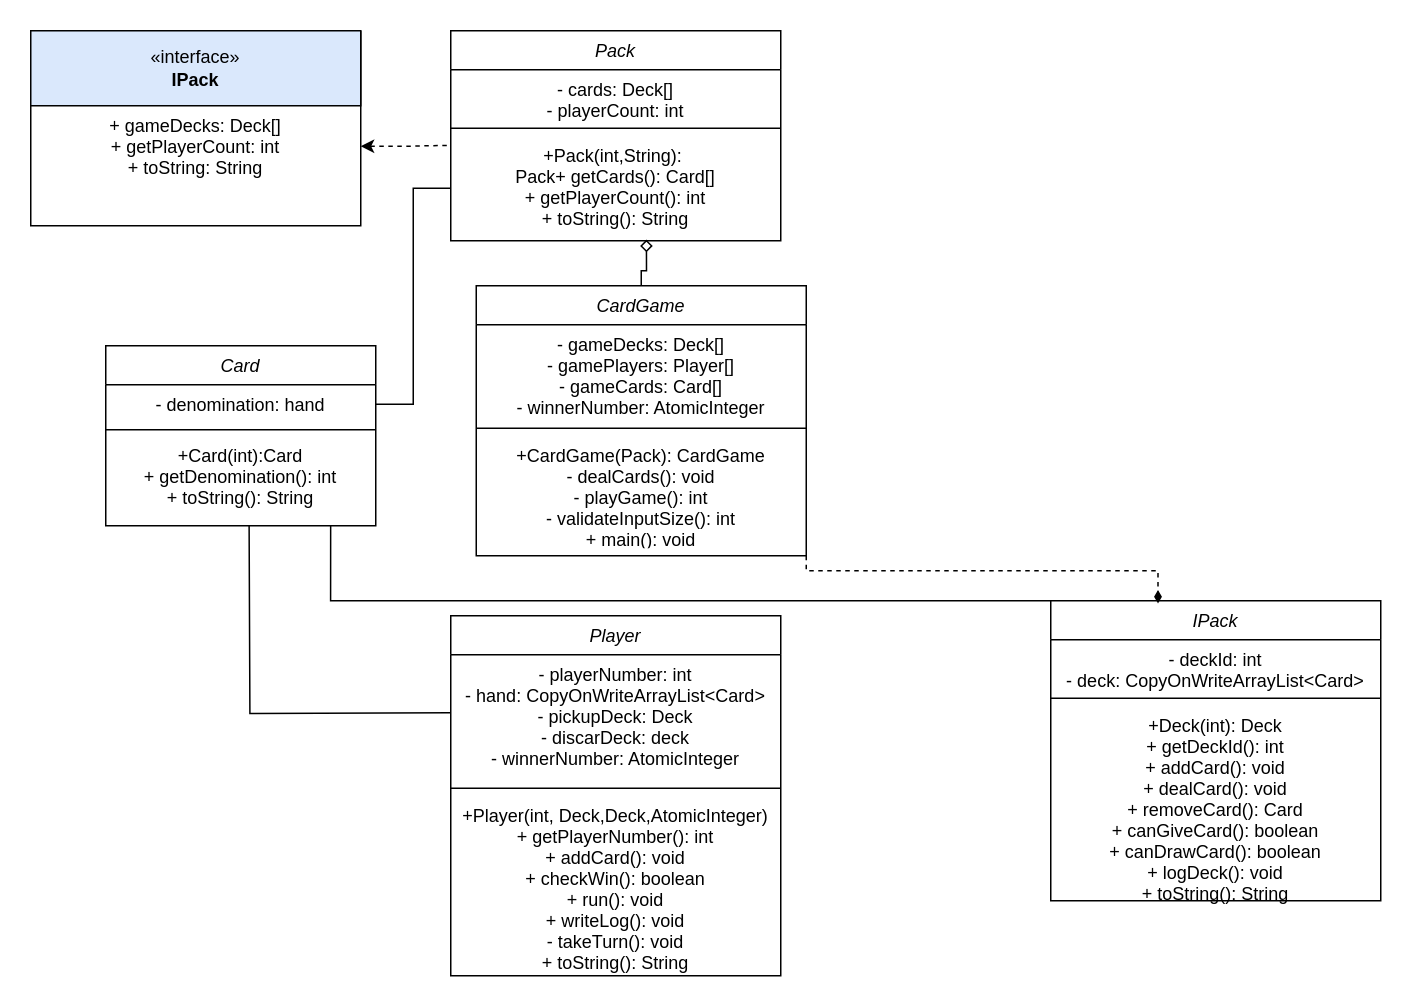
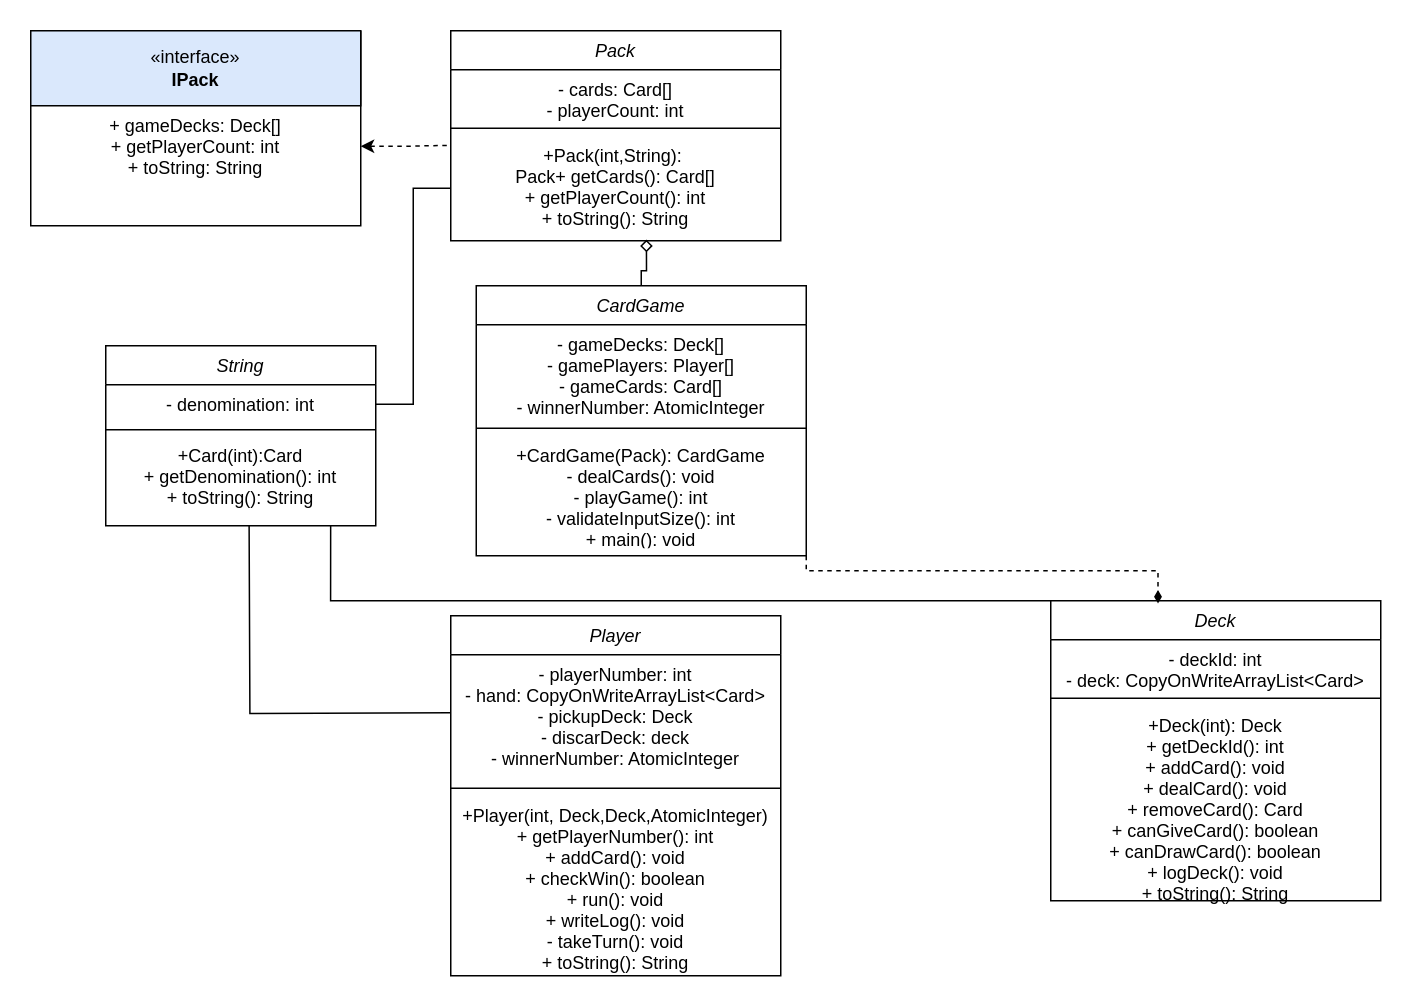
node "- cards: Deck[] - playerCount: int": label "- cards: Deck[] - playerCount: int" -> "- cards: Card[] - playerCount: int"
node "Card": label "Card" -> "String"
node "- denomination: hand": label "- denomination: hand" -> "- denomination: int"
node "IPack": label "IPack" -> "Deck"
